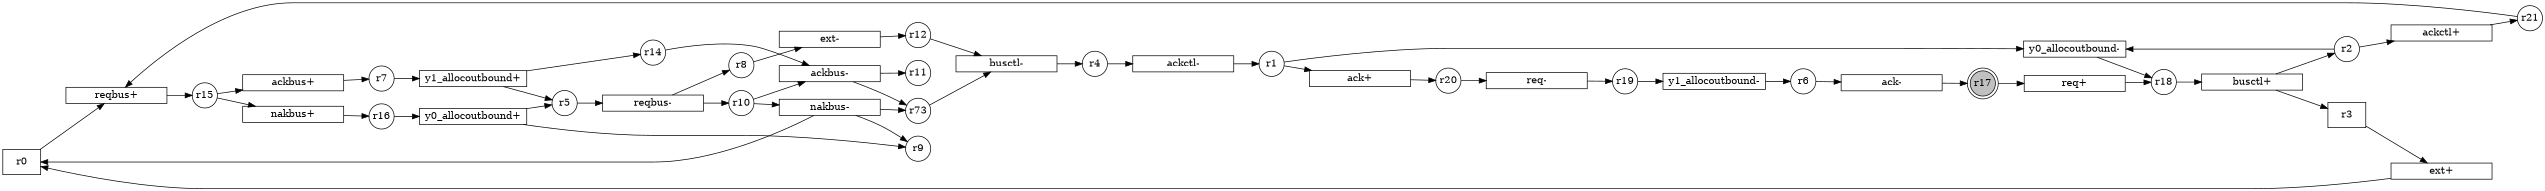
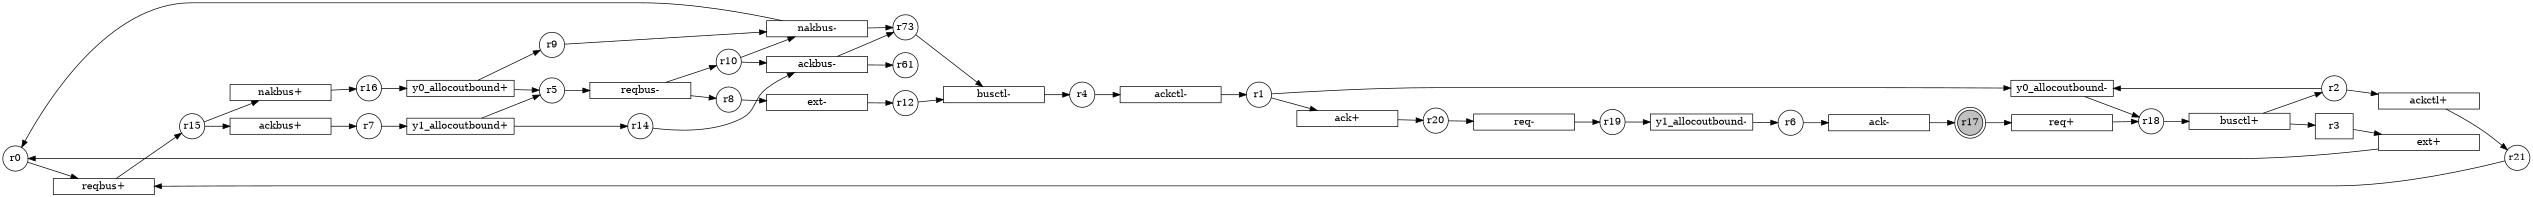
node "r11": label "r11" -> "r61"
edge "nakbus-" -> "r9": reversed
node "r0": shape box -> circle
